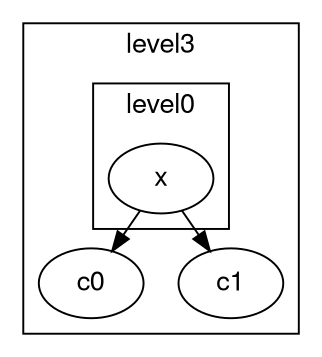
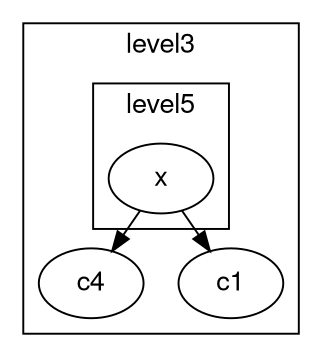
cluster "level0": label "level0" -> "level5"
node "c0": label "c0" -> "c4"
